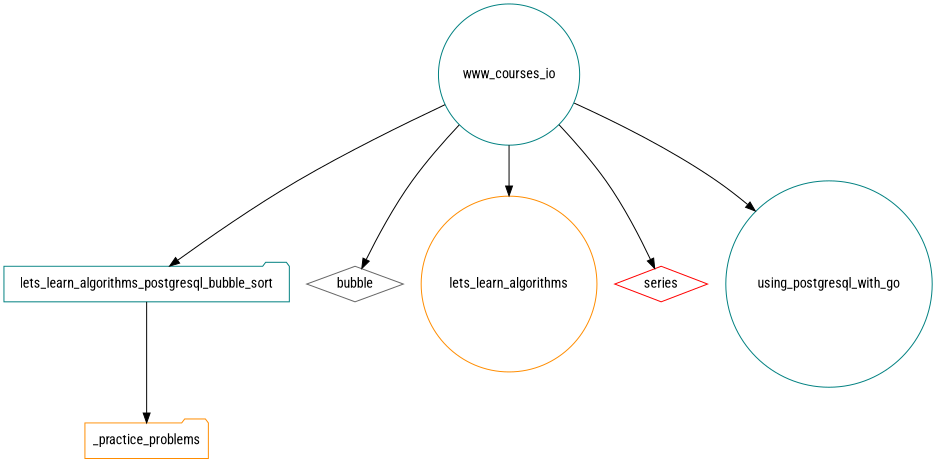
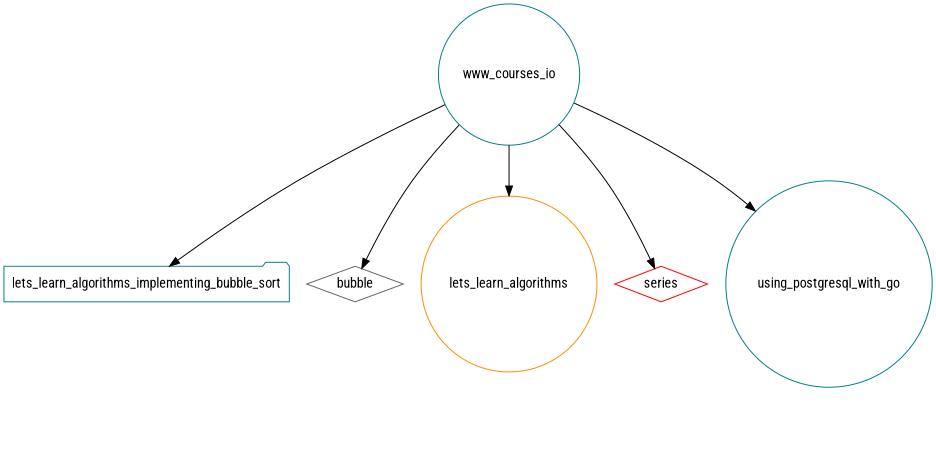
node "lets_learn_algorithms_postgresql_bubble_sort": label "lets_learn_algorithms_postgresql_bubble_sort" -> "lets_learn_algorithms_implementing_bubble_sort"
node "_practice_problems": removed
